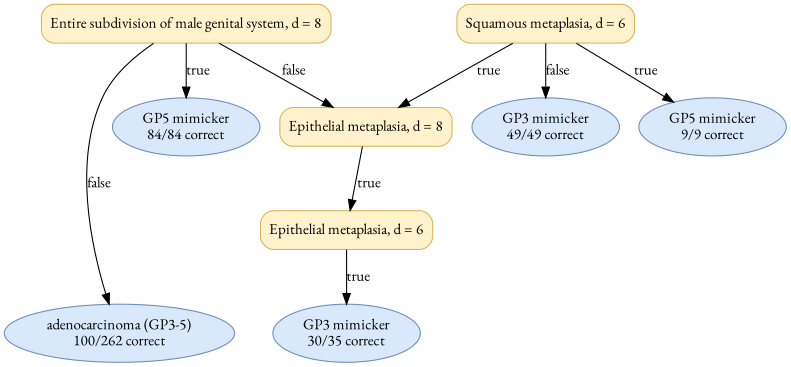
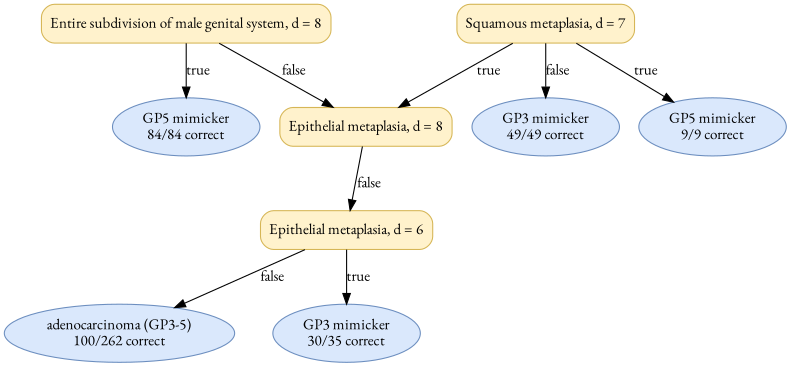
node "Squamous metaplasia, d = 6": label "Squamous metaplasia, d = 6" -> "Squamous metaplasia, d = 7"
edge "Entire subdivision of male genital system, d = 8" -> "adenocarcinoma (GP3-5)": now "Epithelial metaplasia, d = 6" -> "adenocarcinoma (GP3-5)"
edge "Epithelial metaplasia, d = 8" -> "Epithelial metaplasia, d = 6": label "true" -> "false"
